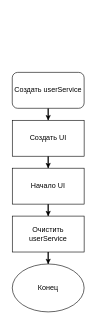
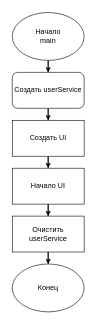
node "Начало main": added
edge "Начало main" -> "Создать userService": added
